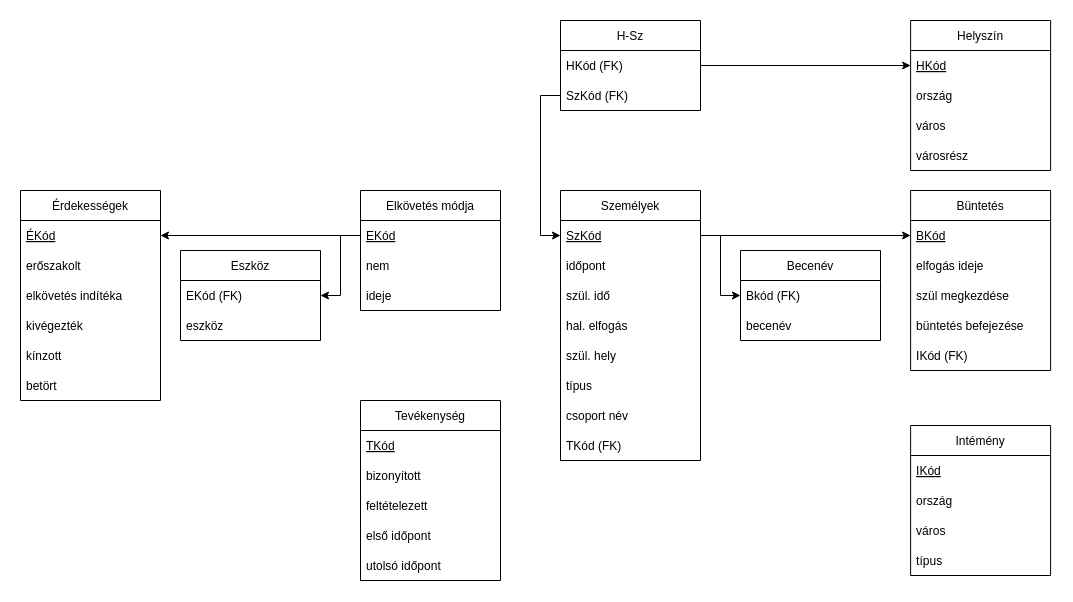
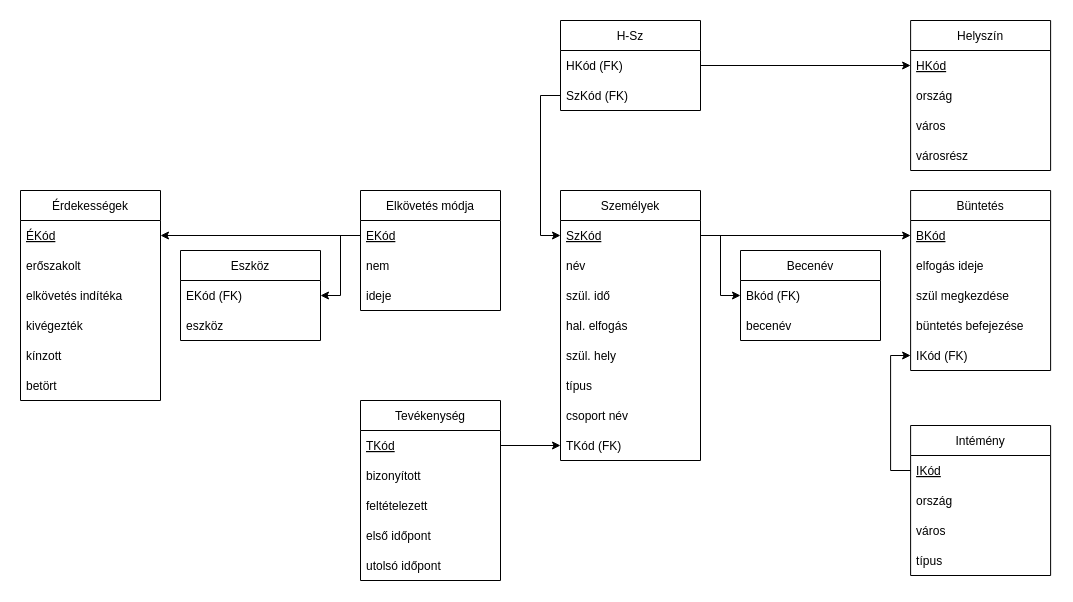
node "időpont": label "időpont" -> "név"
edge "IKód" -> "IKód (FK)": added
edge "TKód" -> "TKód (FK)": added
